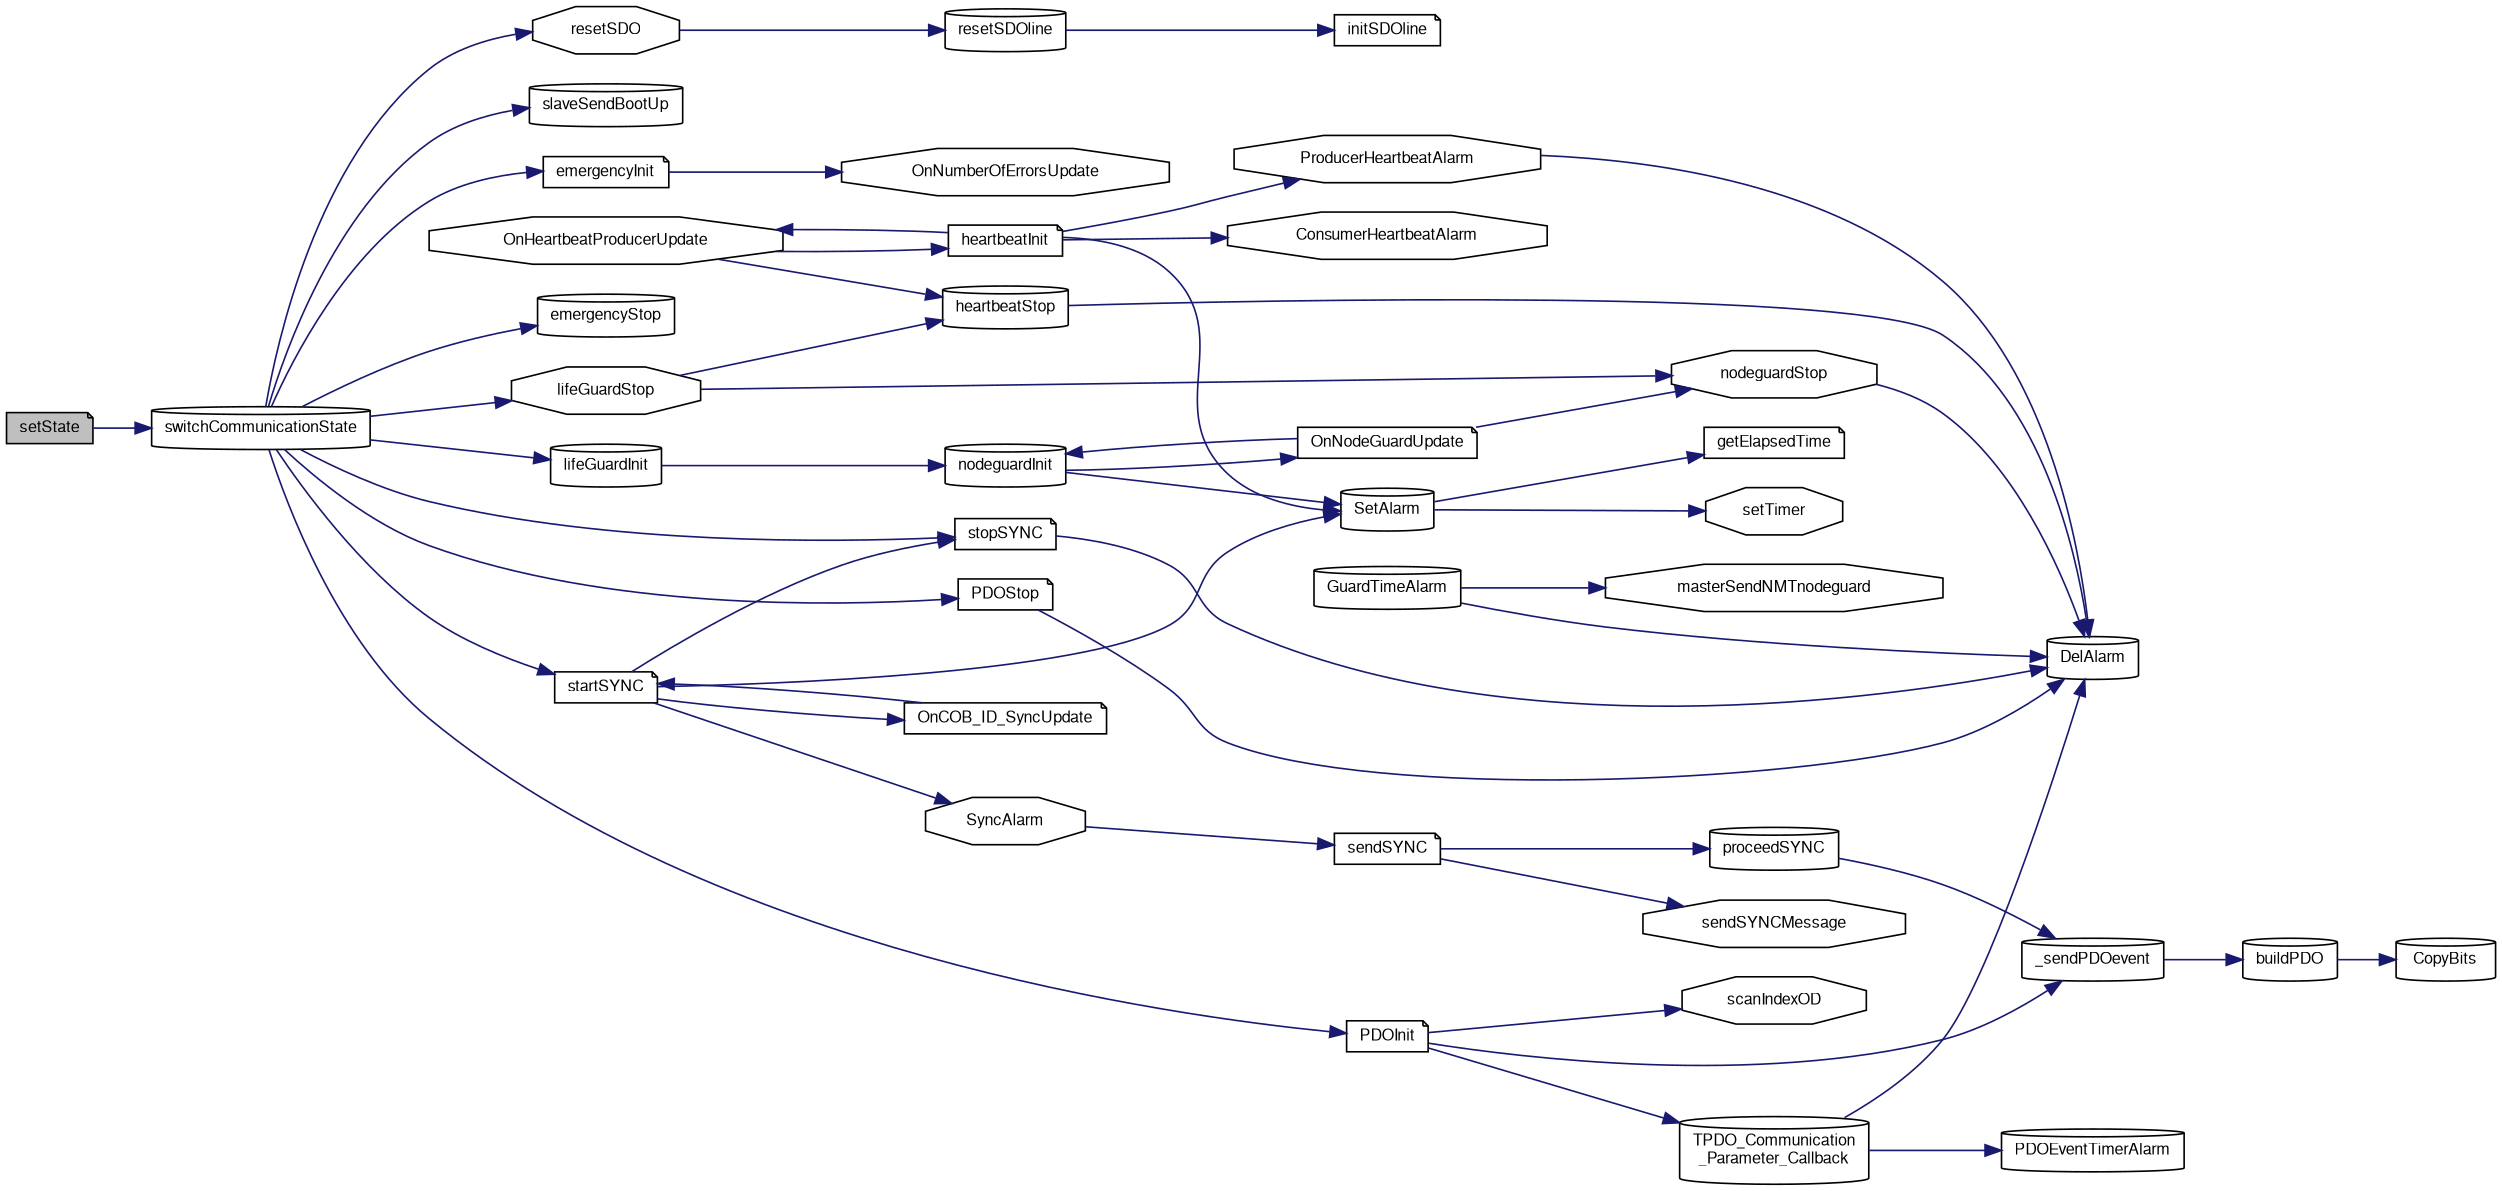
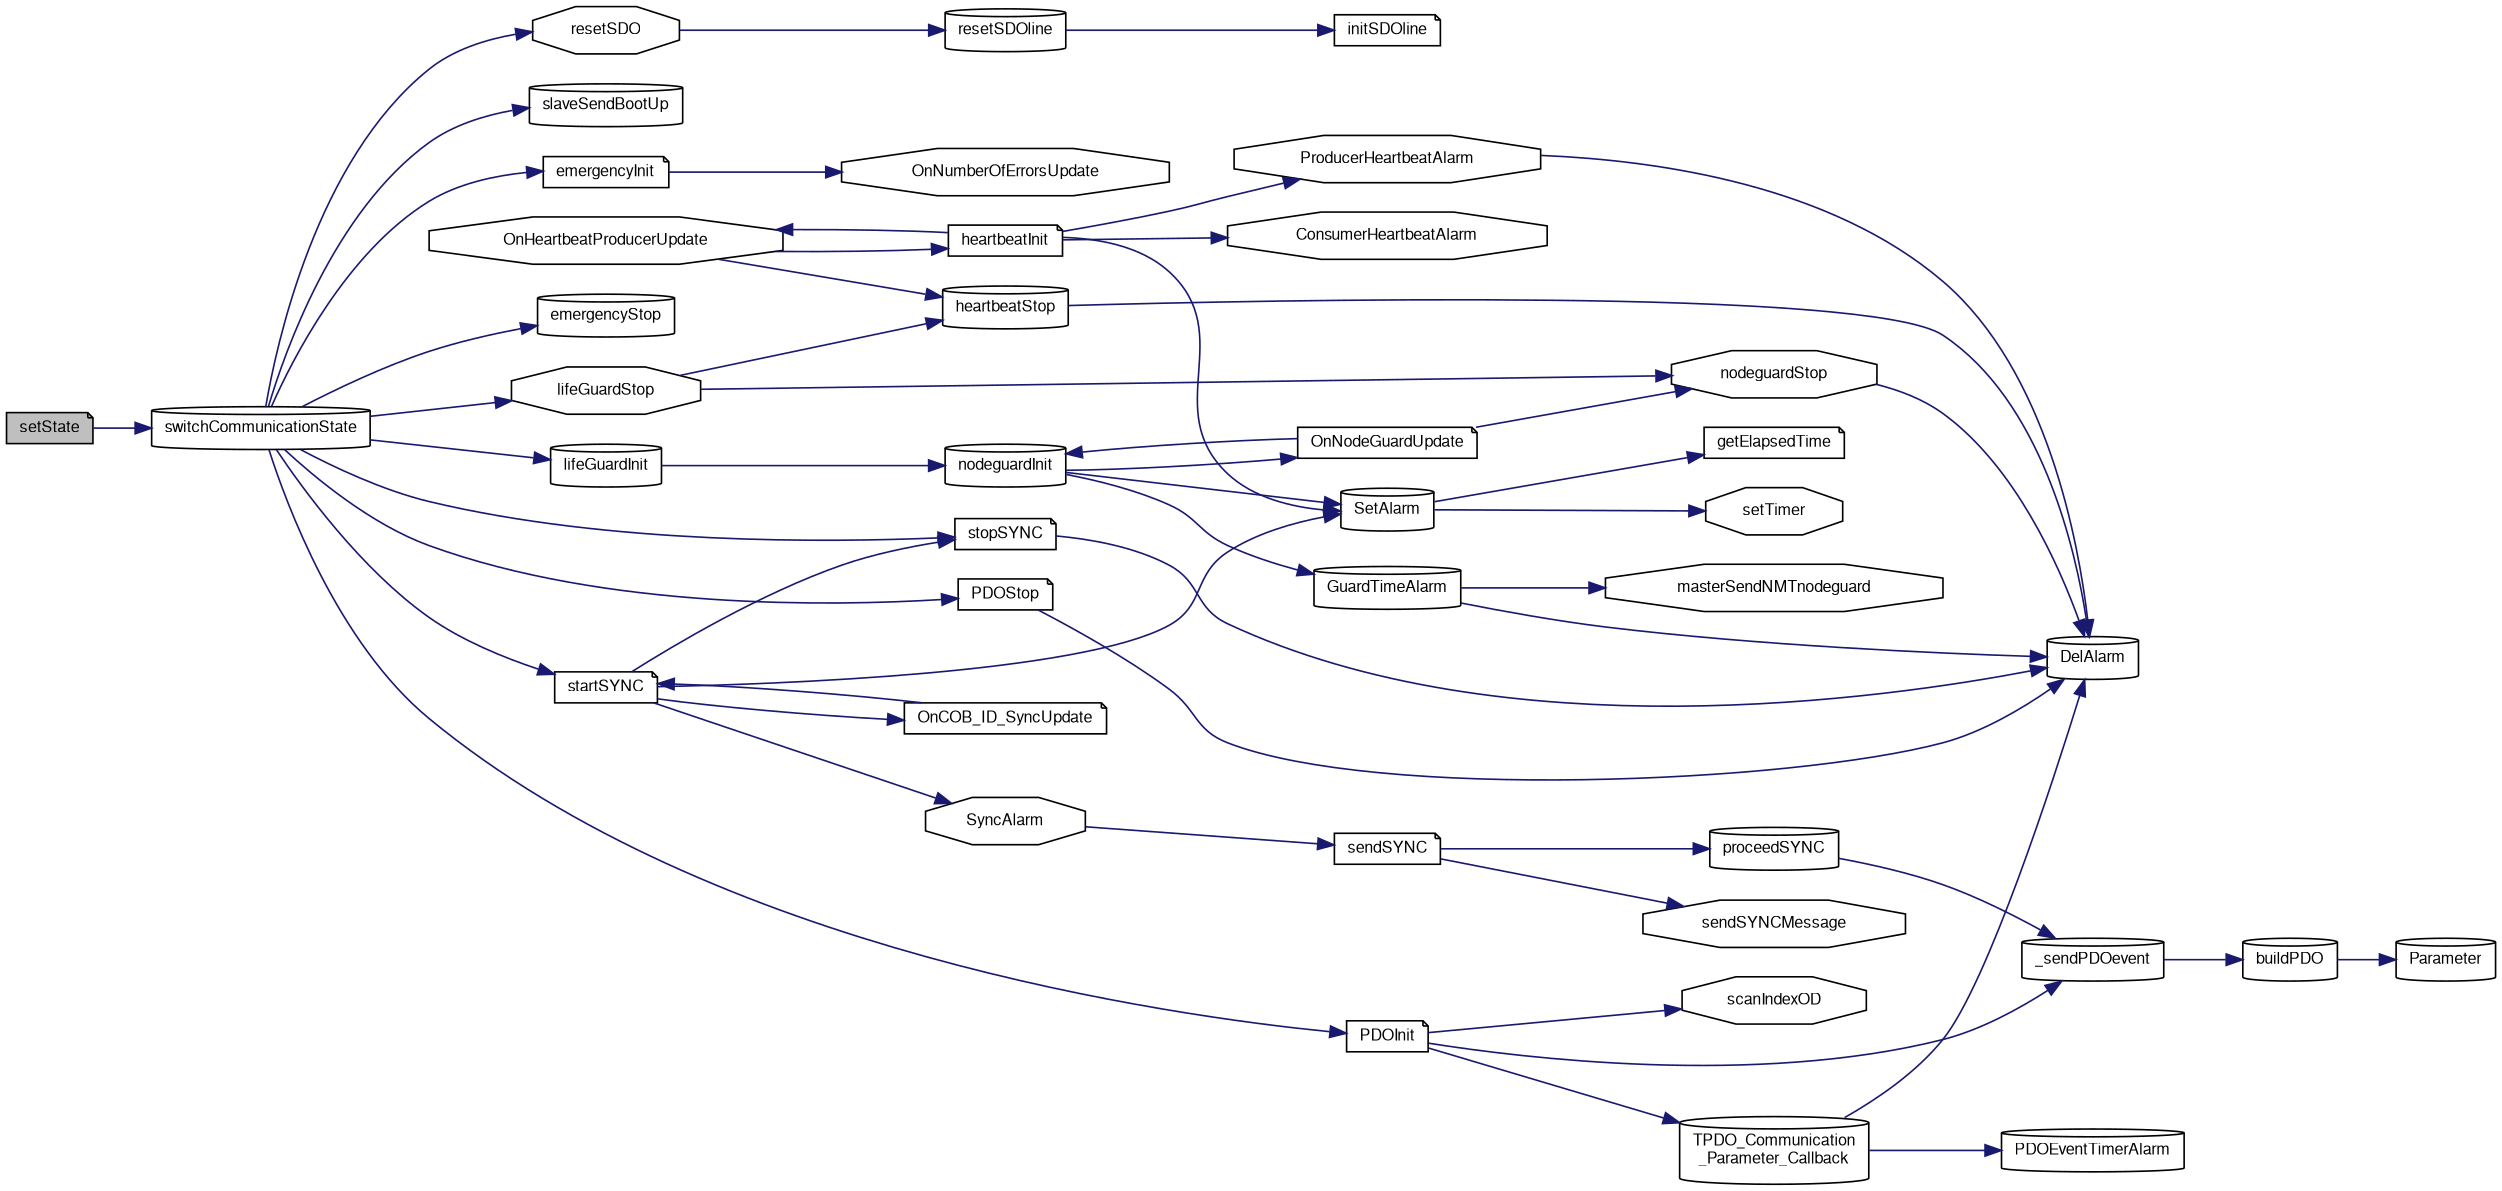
edge "nodeguardInit" -> "GuardTimeAlarm": added
node "CopyBits": label "CopyBits" -> "Parameter"
